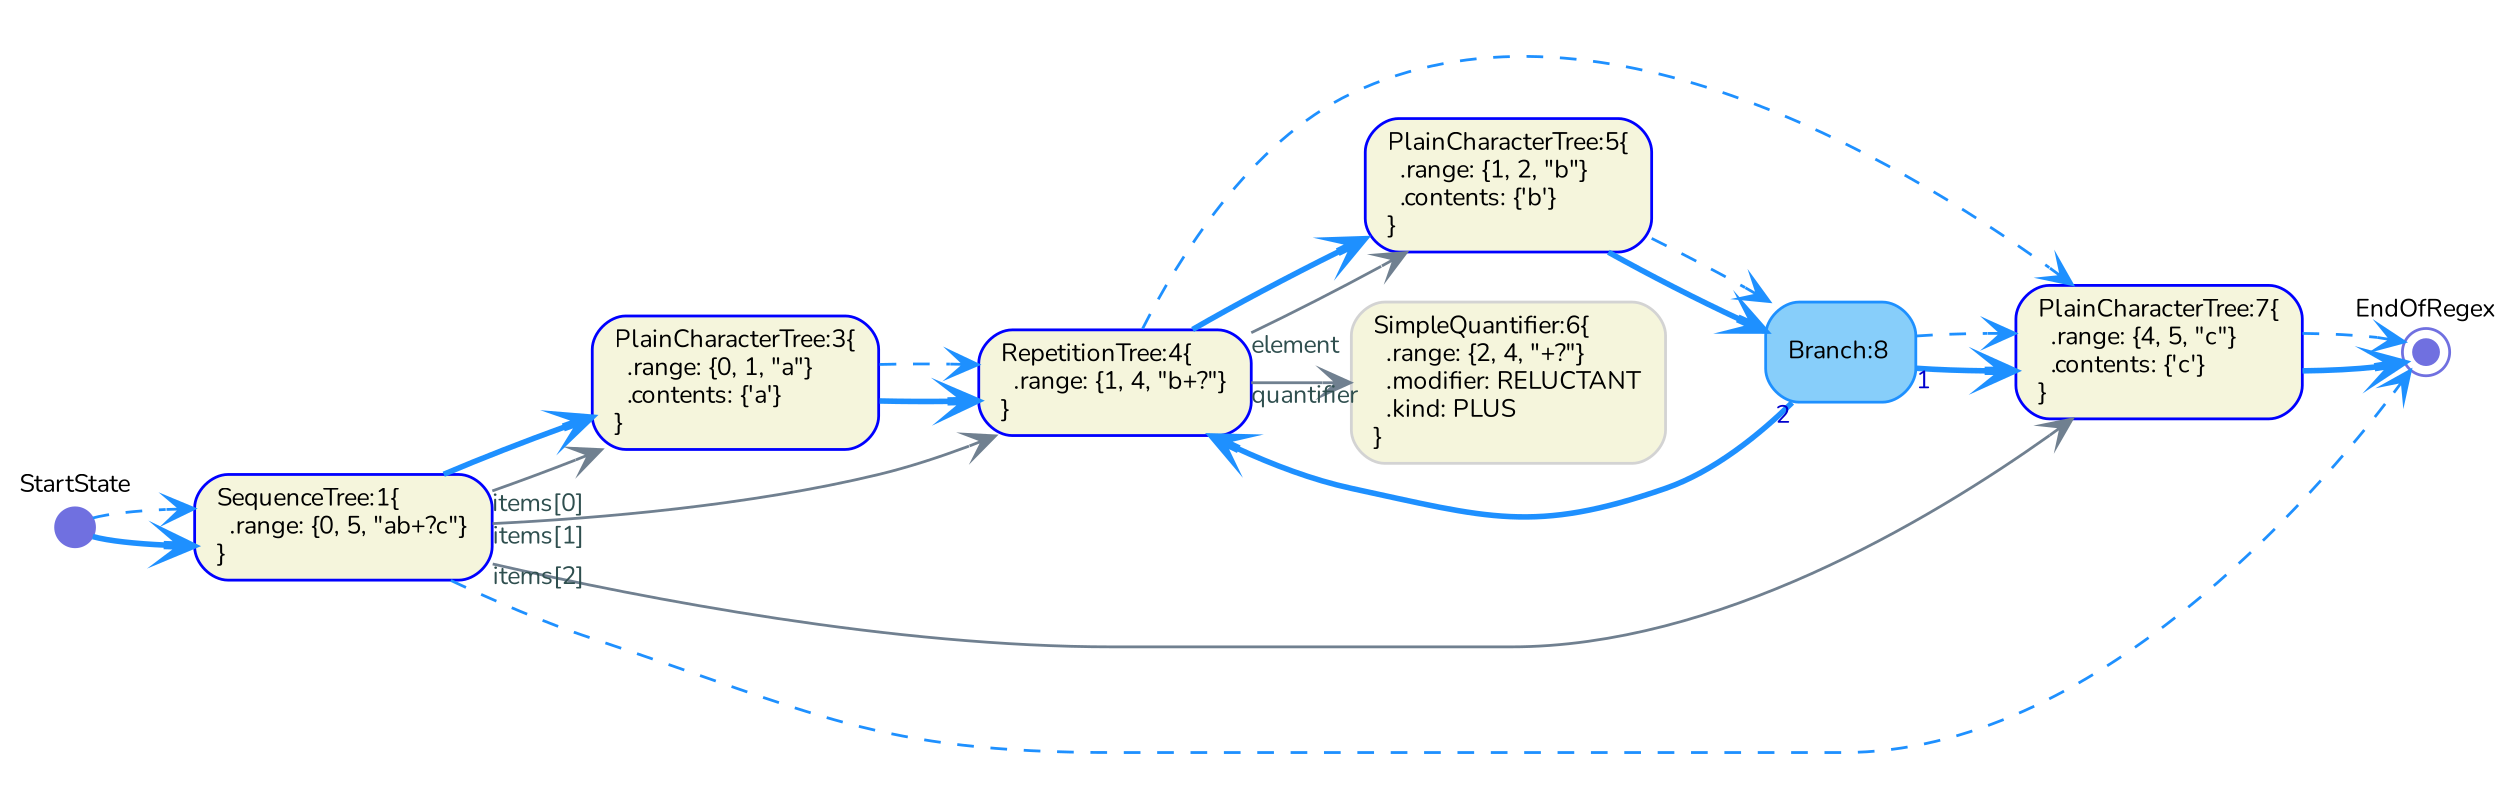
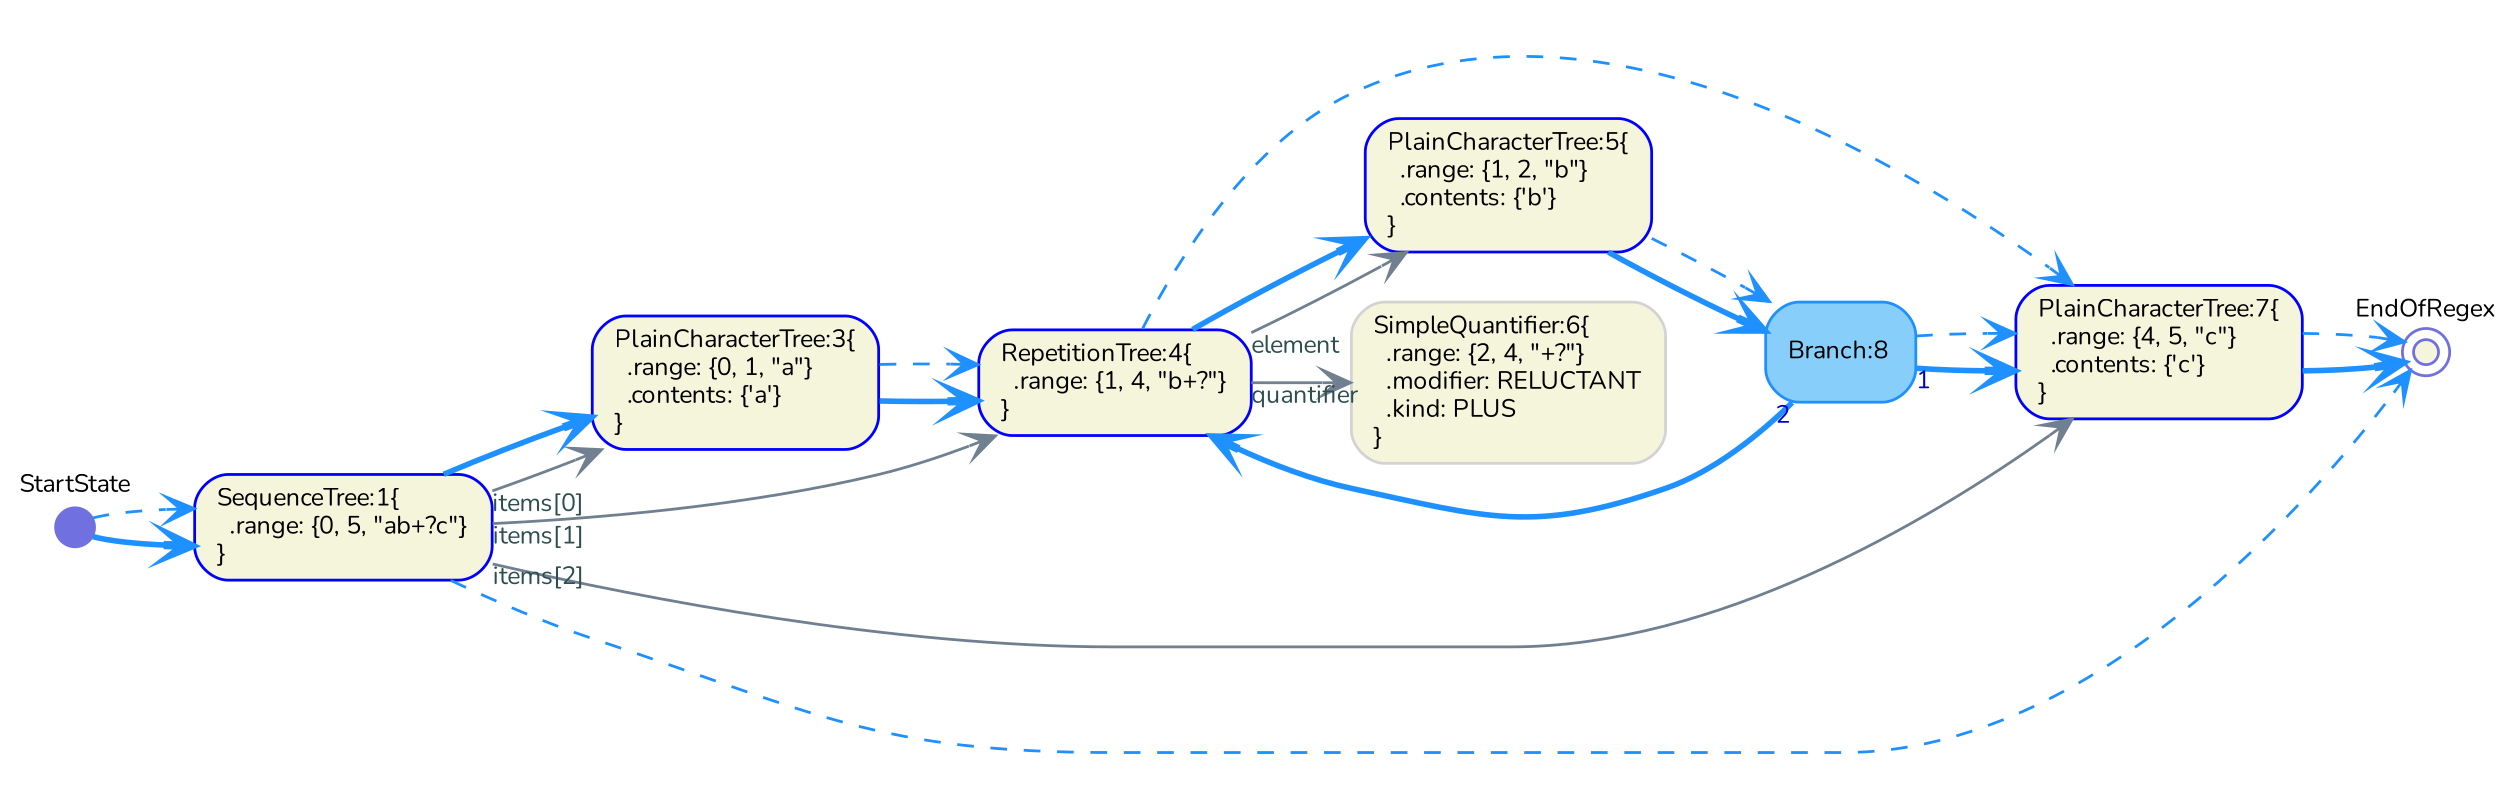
node "EndOfRegex": fillcolor #7070e0 -> Beige
